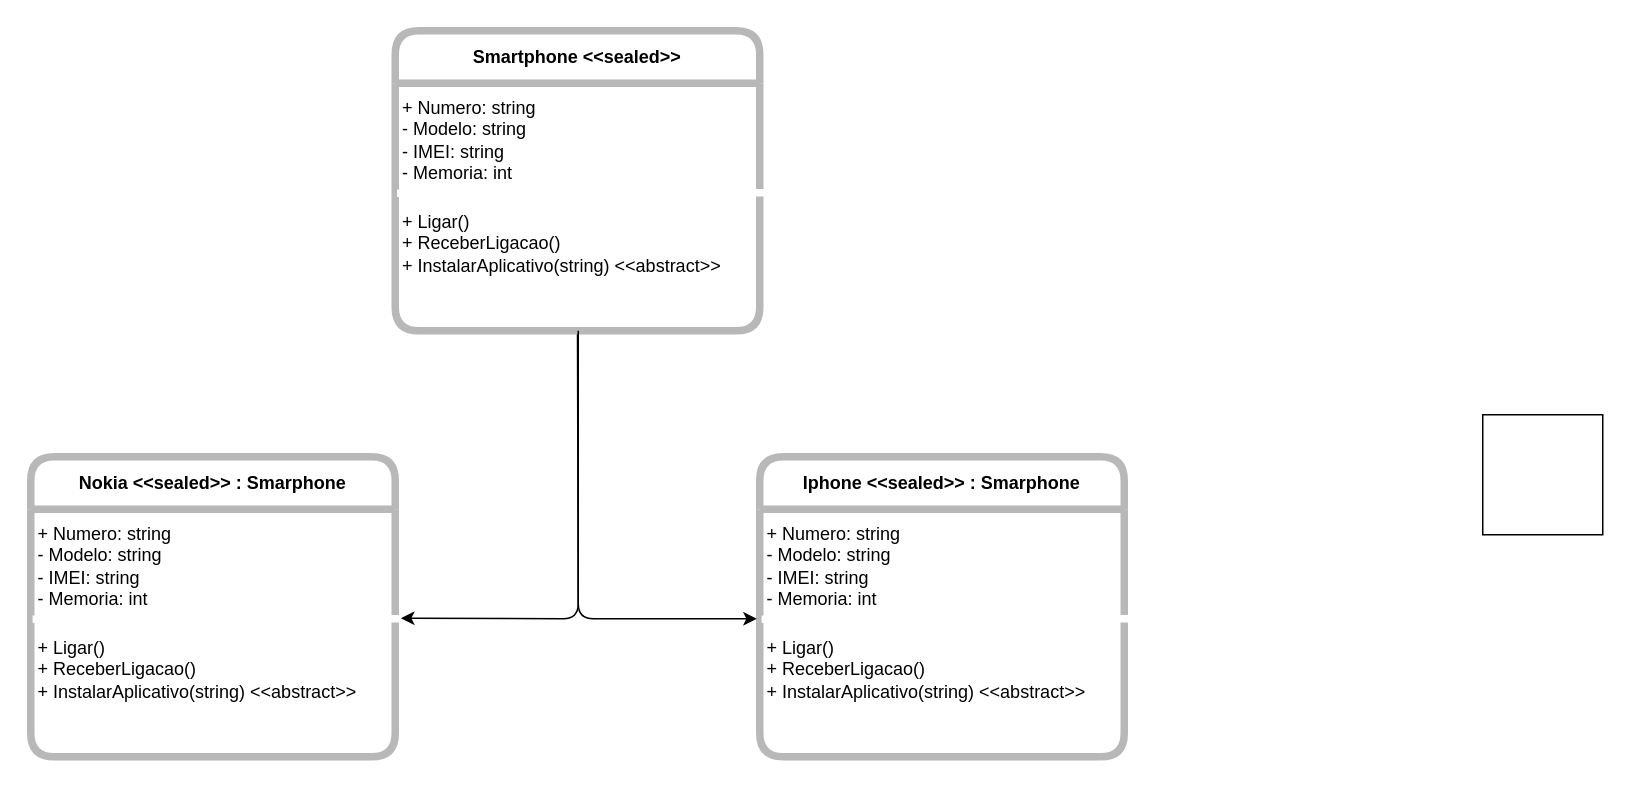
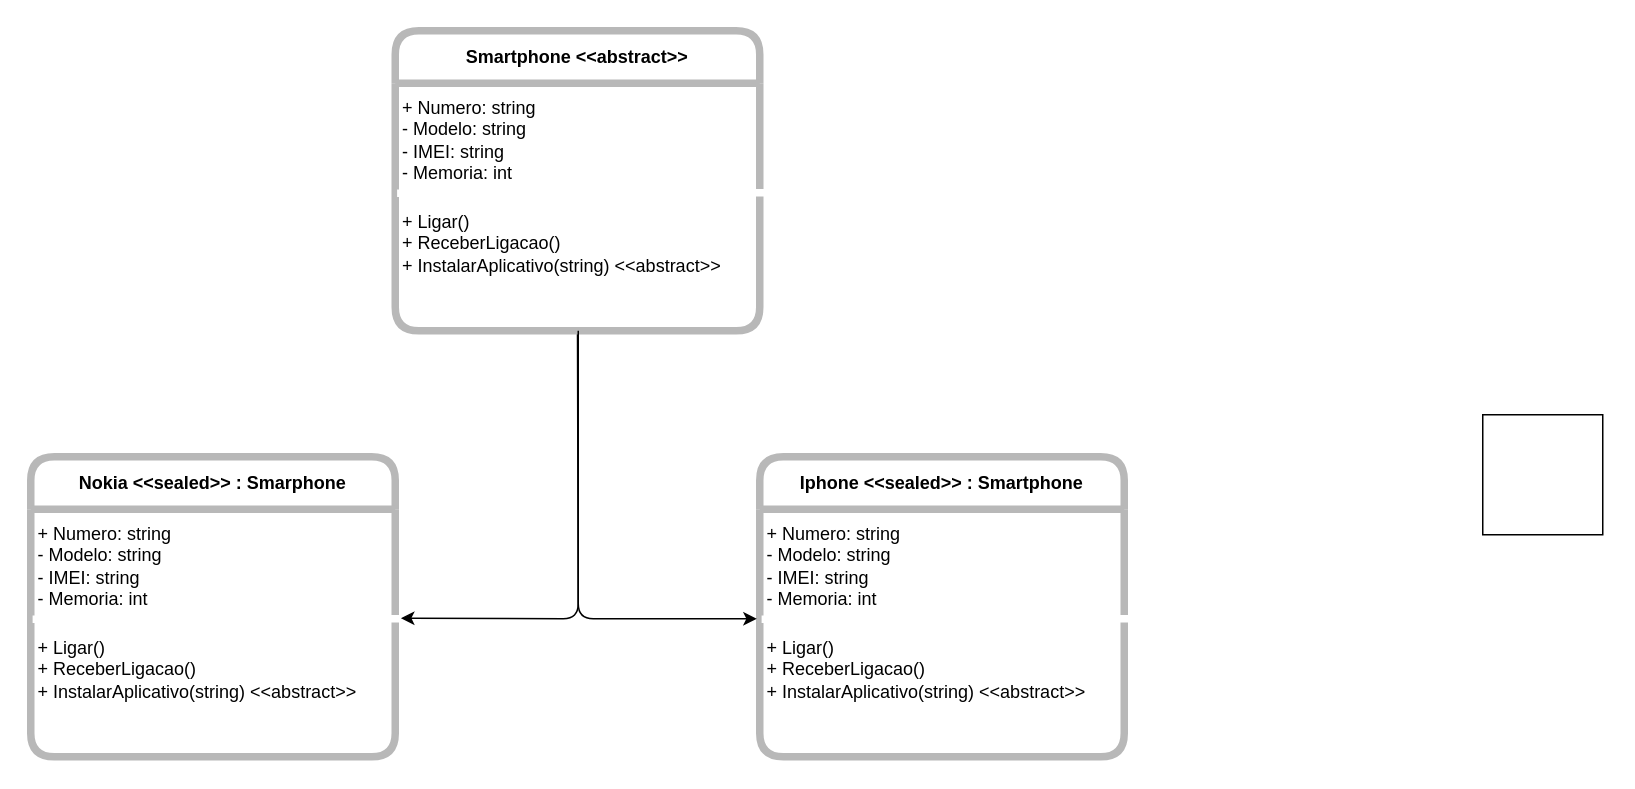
node "Smartphone <<sealed>>": label "Smartphone <<sealed>>" -> "Smartphone <<abstract>>"
node "Iphone <<sealed>> : Smarphone": label "Iphone <<sealed>> : Smarphone" -> "Iphone <<sealed>> : Smartphone"
